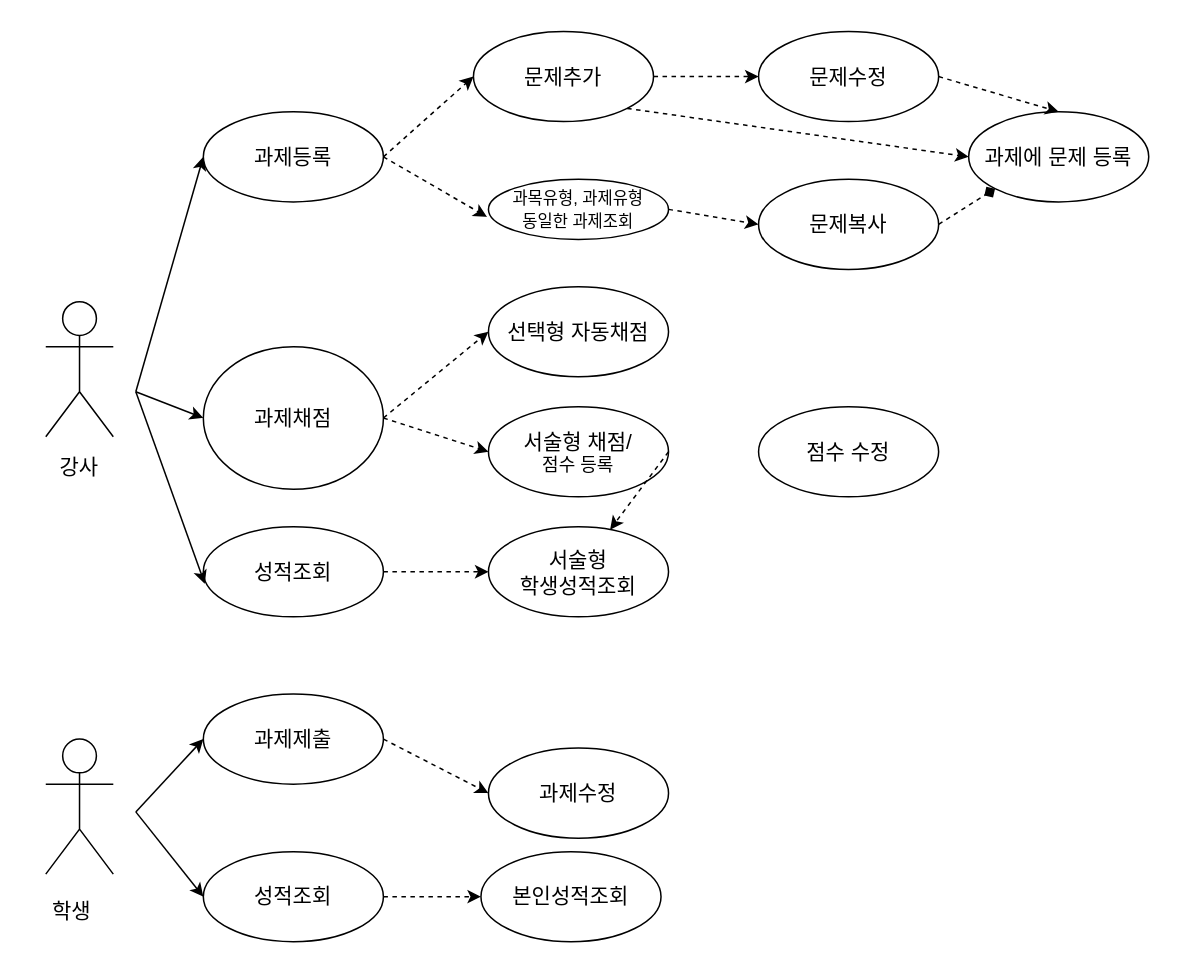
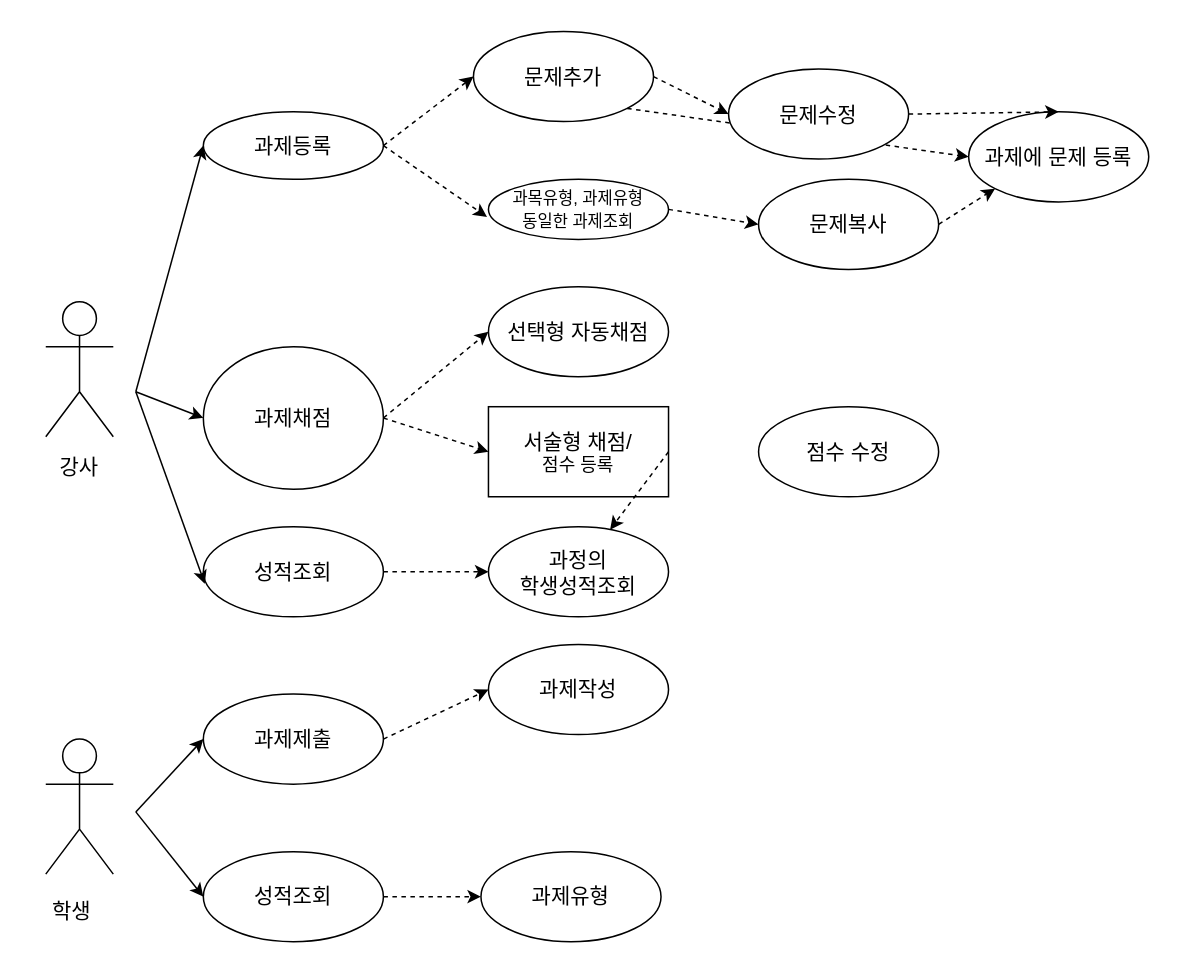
node "문제수정": moved (848, 77) -> (818, 114)
node "과제등록": size 180x90 -> 180x68
edge "문제복사" -> "과제에 문제 등록": arrowhead diamond -> classic
node "서술형 채점/ 점수 등록": shape ellipse -> rectangle
node "서술형 학생성적조회": label "서술형 학생성적조회" -> "과정의 학생성적조회"
node "과제작성": added
edge "과제제출" -> "과제작성": added
edge "과제제출" -> "과제수정": removed
node "과제수정": removed
node "본인성적조회": label "본인성적조회" -> "과제유형"
